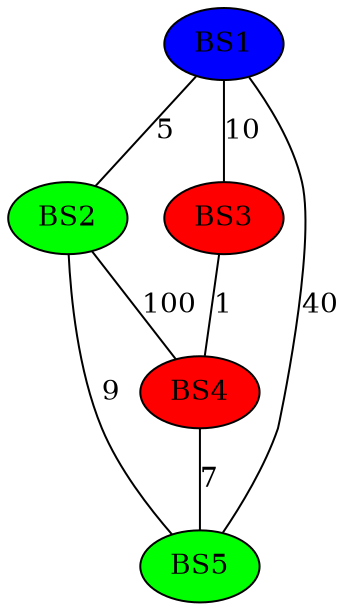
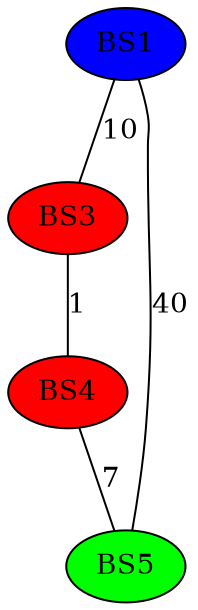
node "BS2": removed
